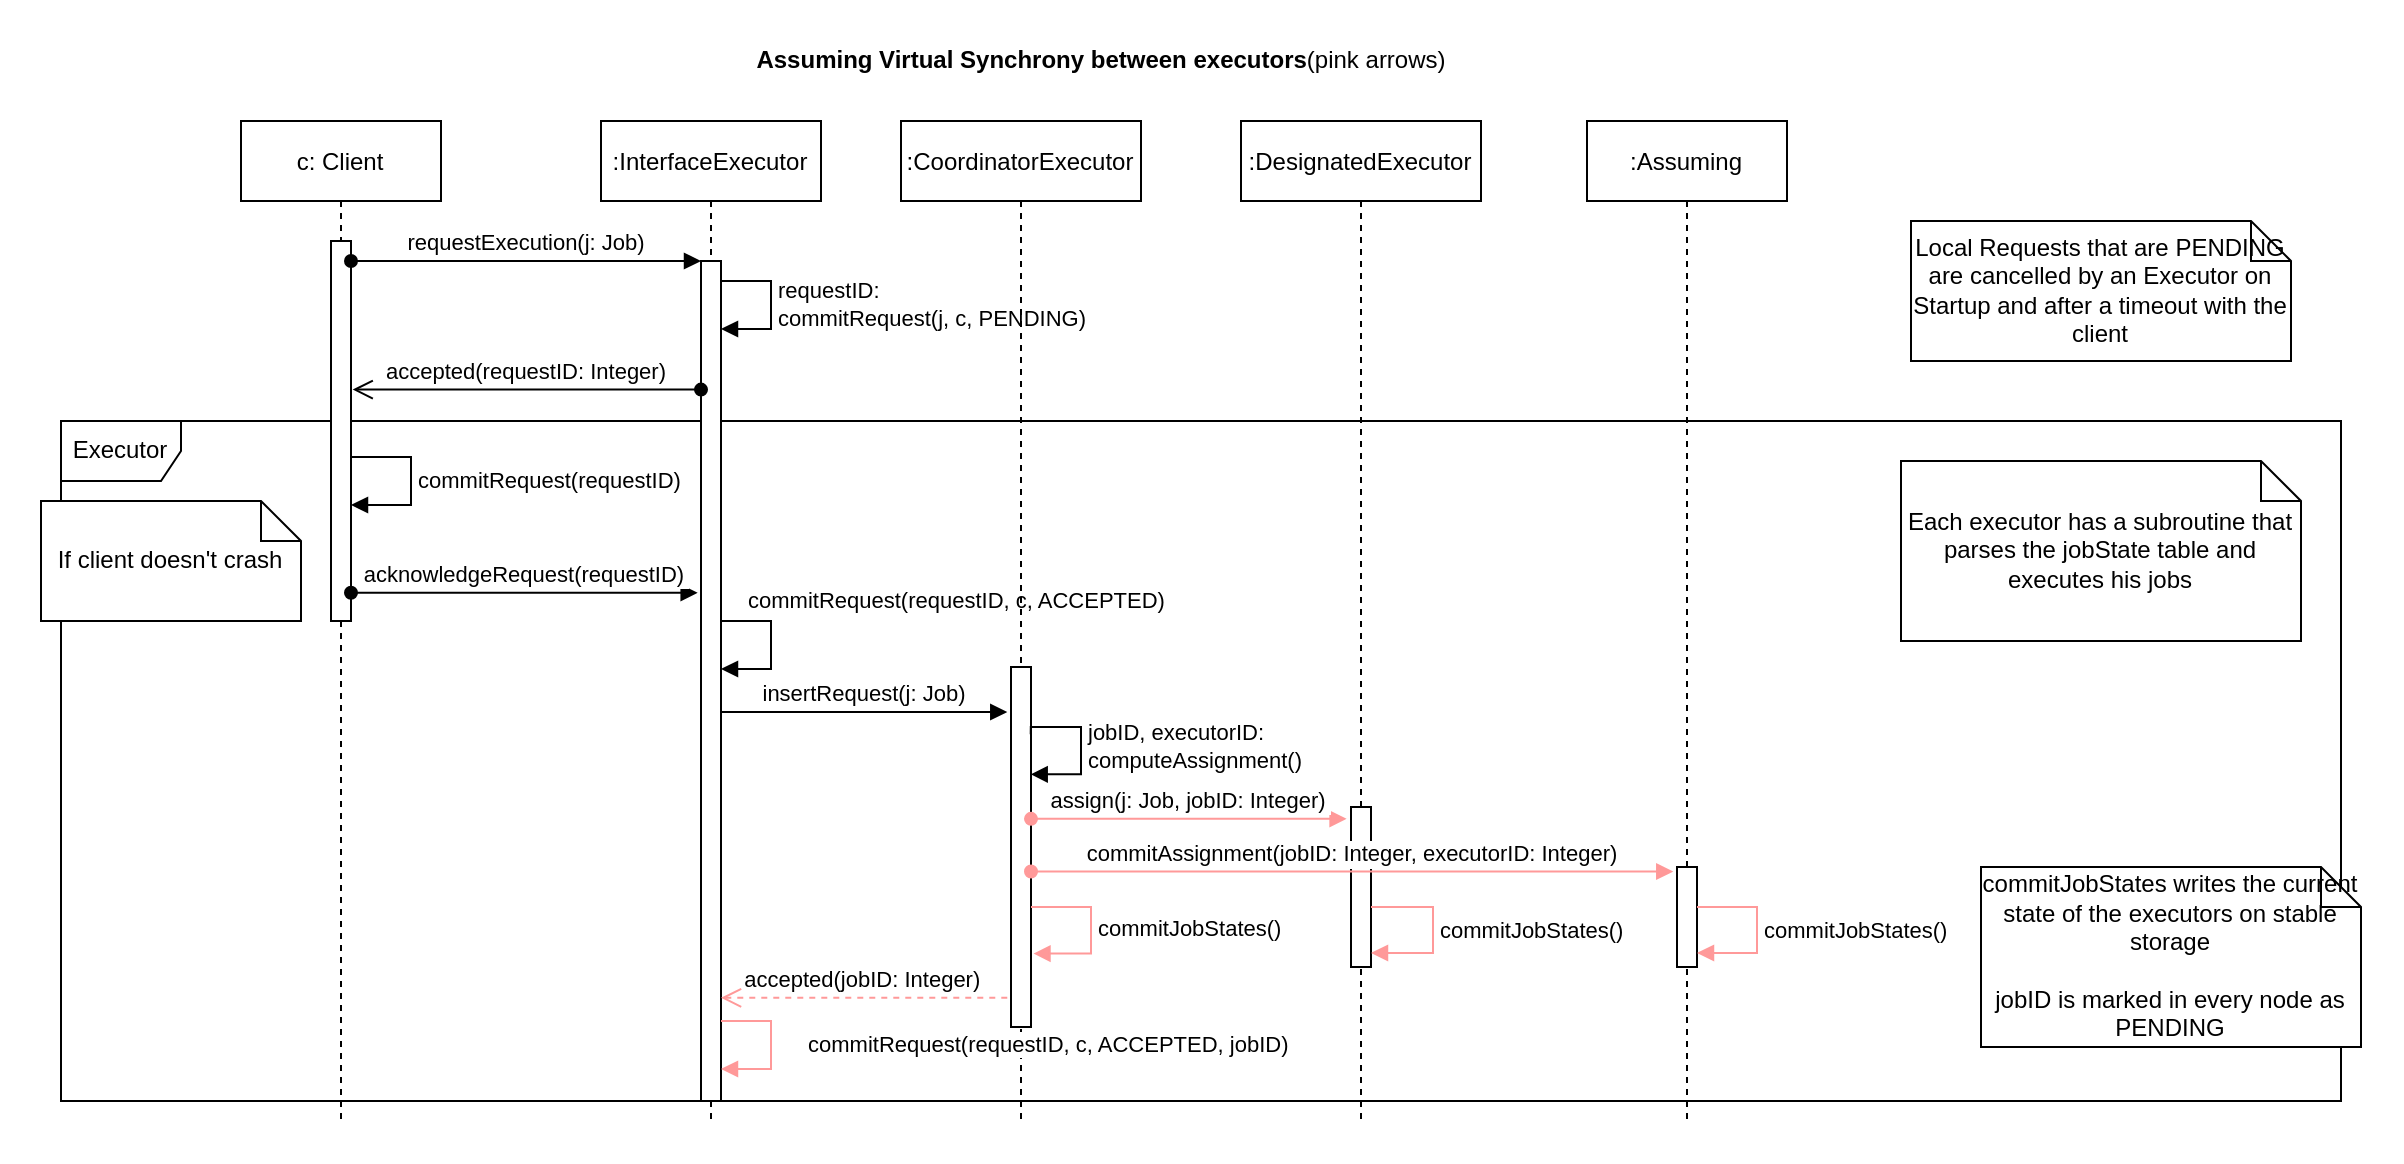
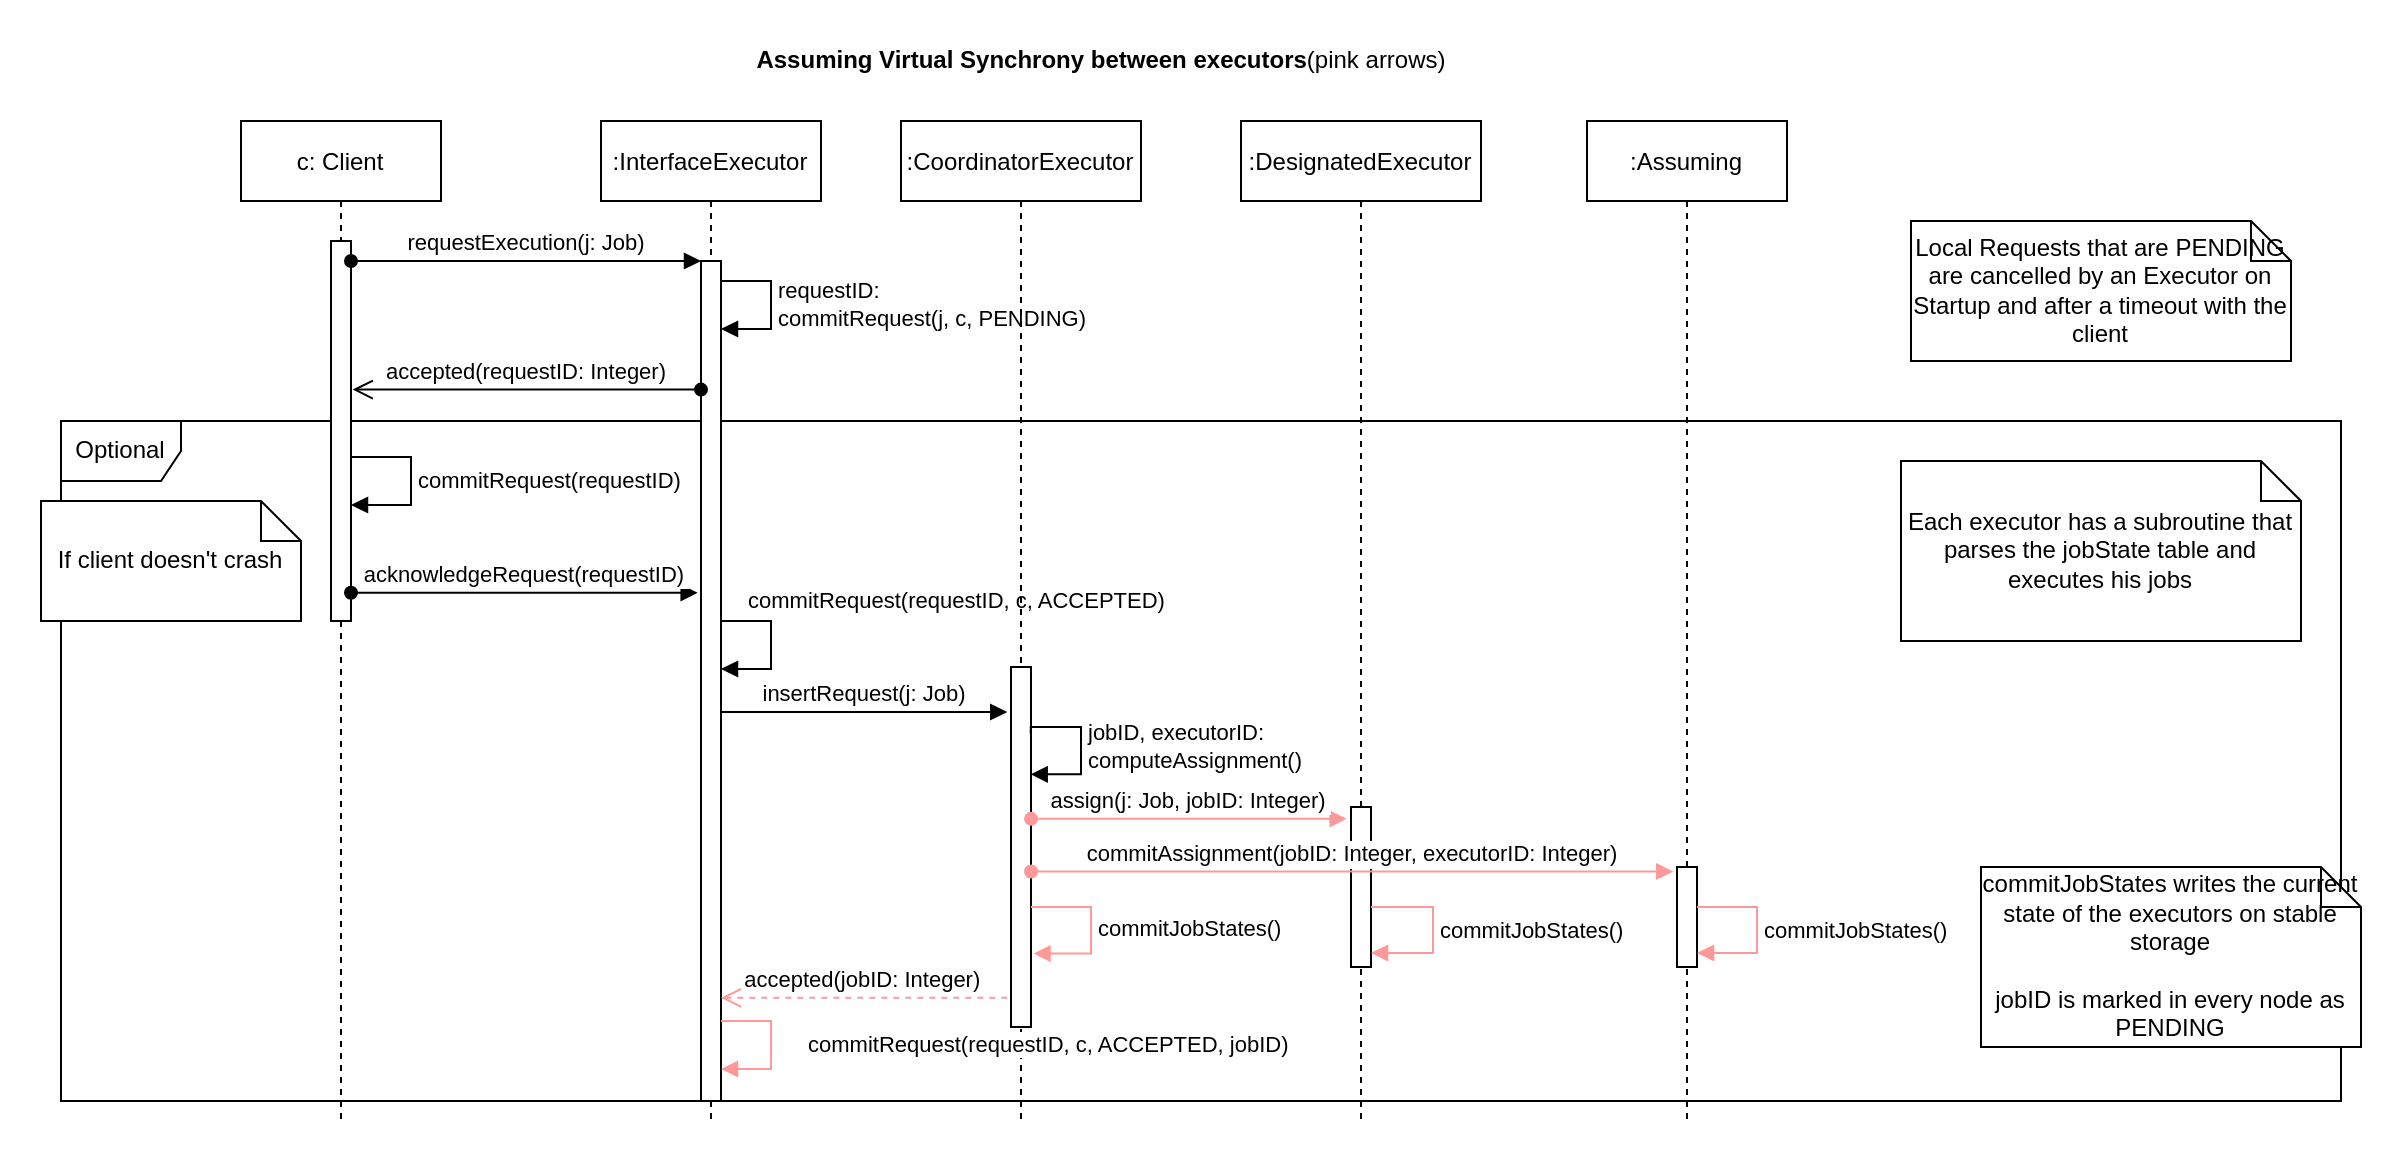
node "Executor": label "Executor" -> "Optional"
